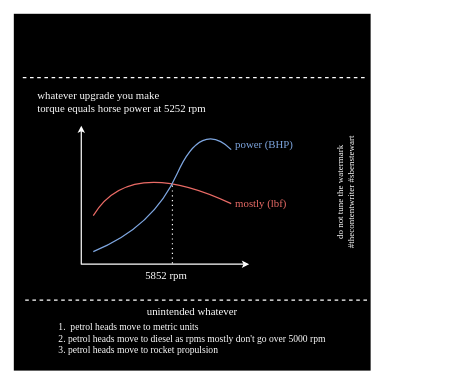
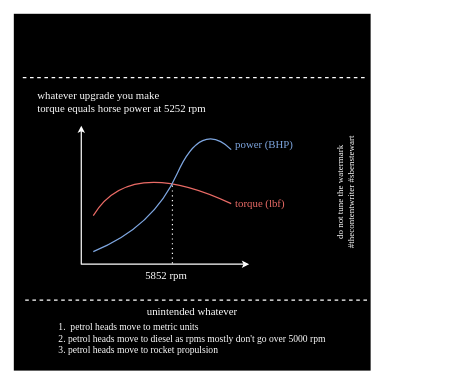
node "mostly (lbf)": label "mostly (lbf)" -> "torque (lbf)"
